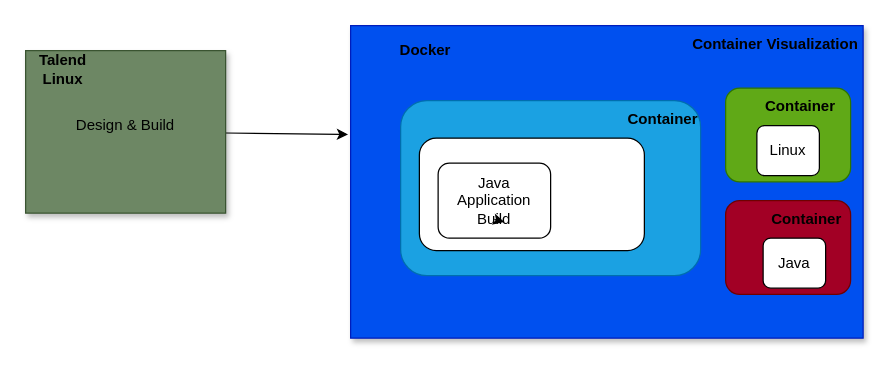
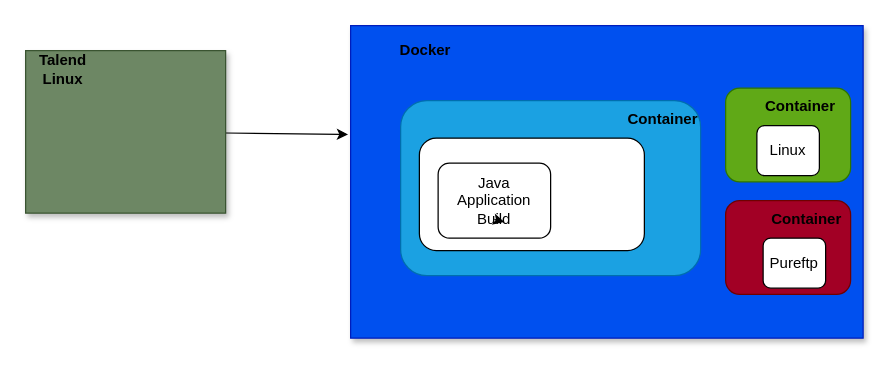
node "Container Visualization": removed
node "Design & Build": removed
node "Java": label "Java" -> "Pureftp"
